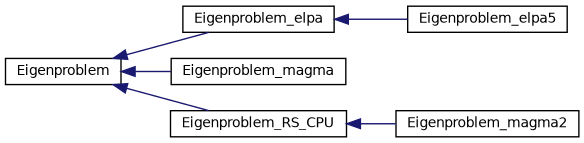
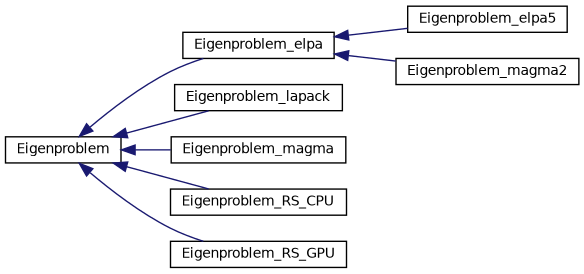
node "Eigenproblem_lapack": added
edge "Eigenproblem_magma2" -> "Eigenproblem_RS_CPU": now "Eigenproblem_magma2" -> "Eigenproblem_elpa"
node "Eigenproblem_RS_GPU": added
